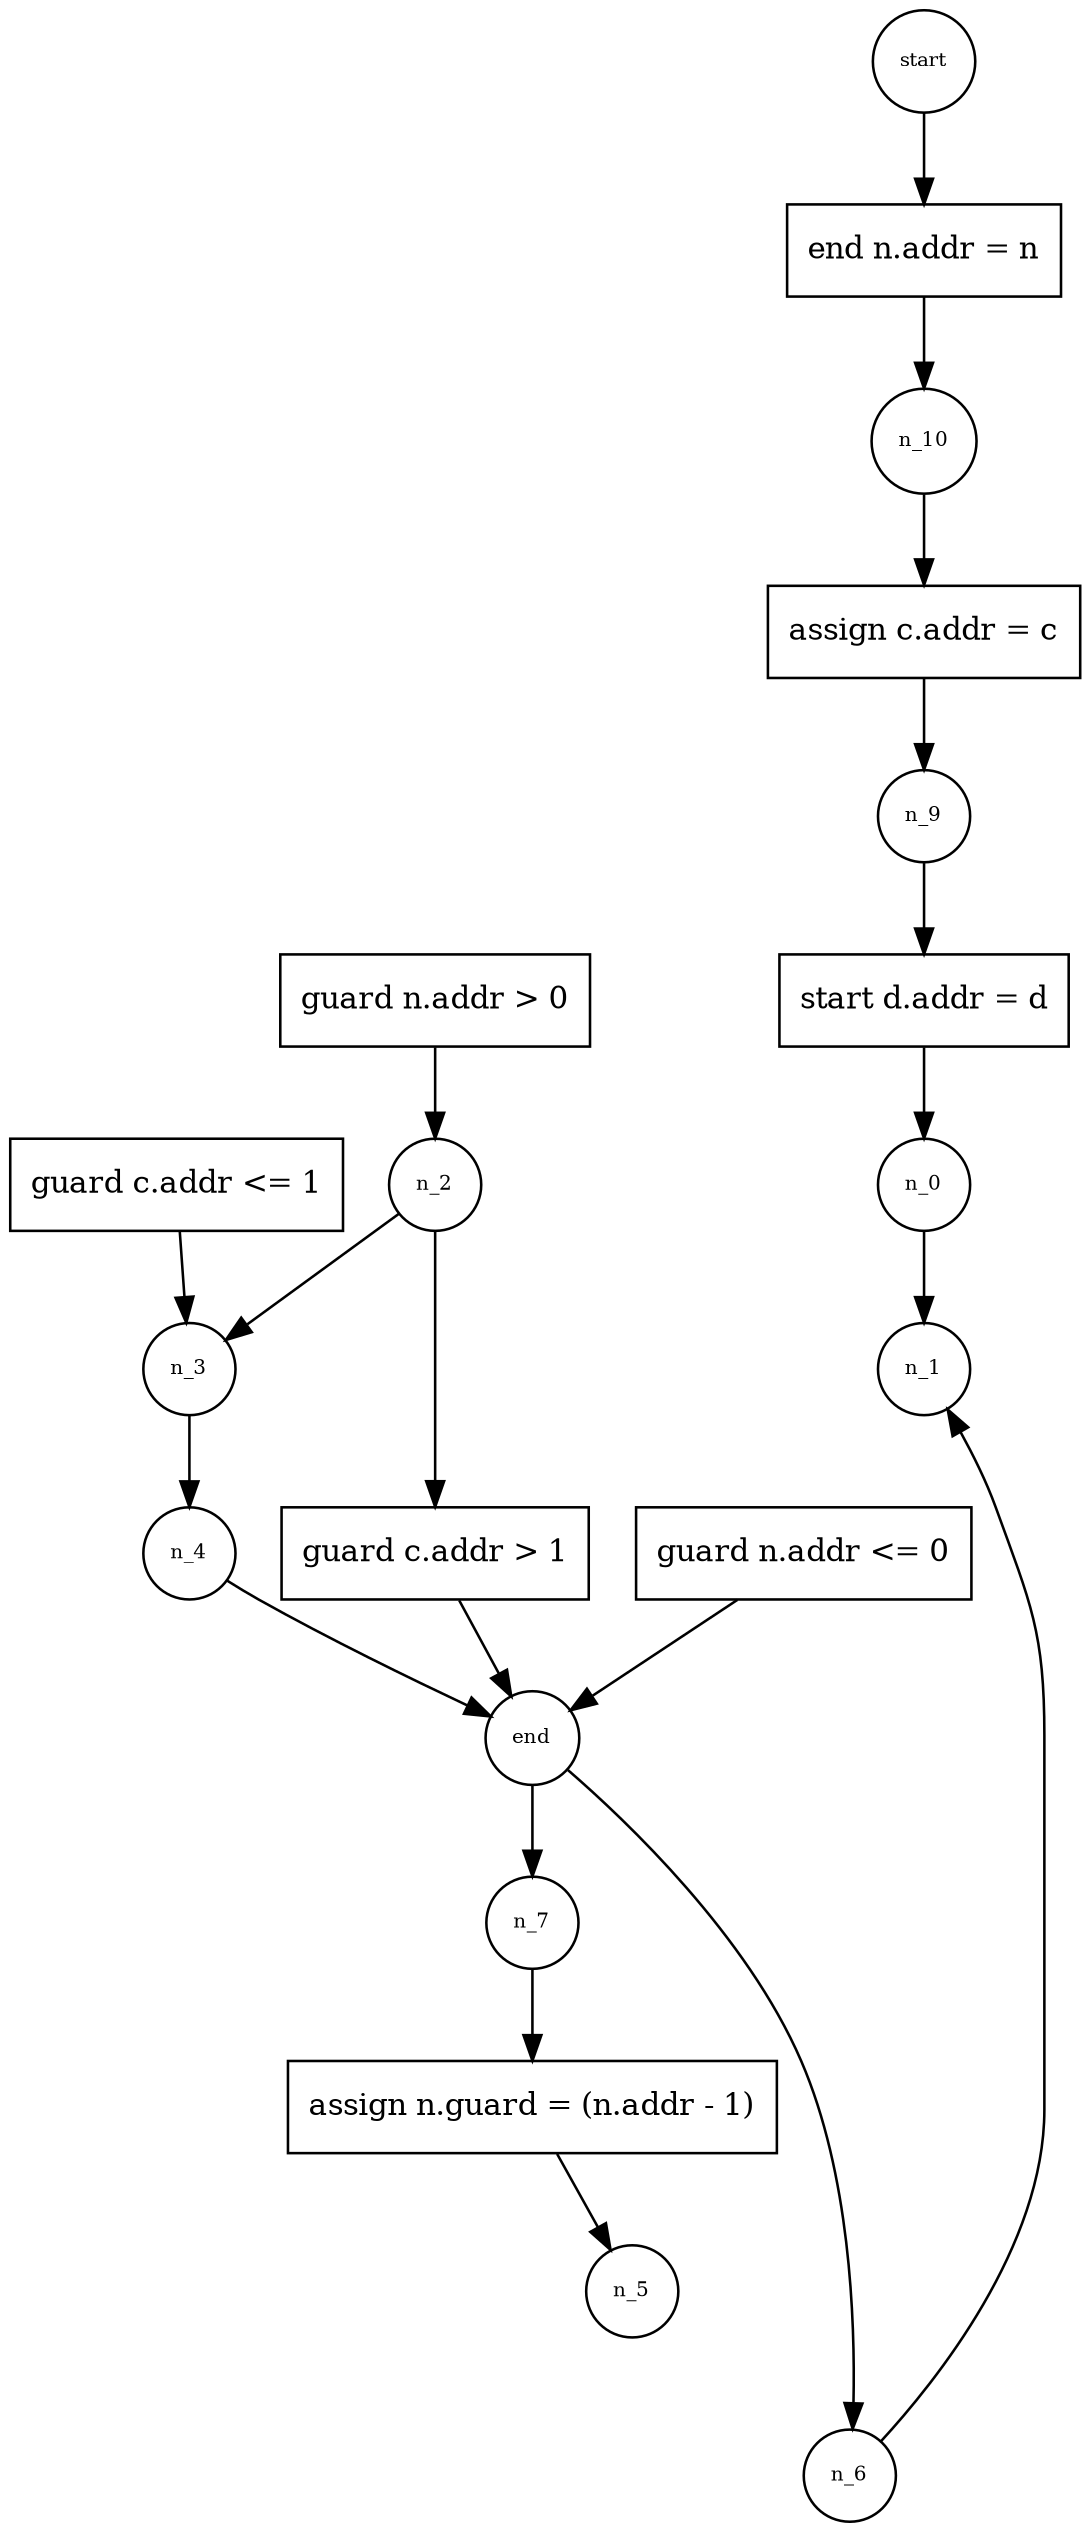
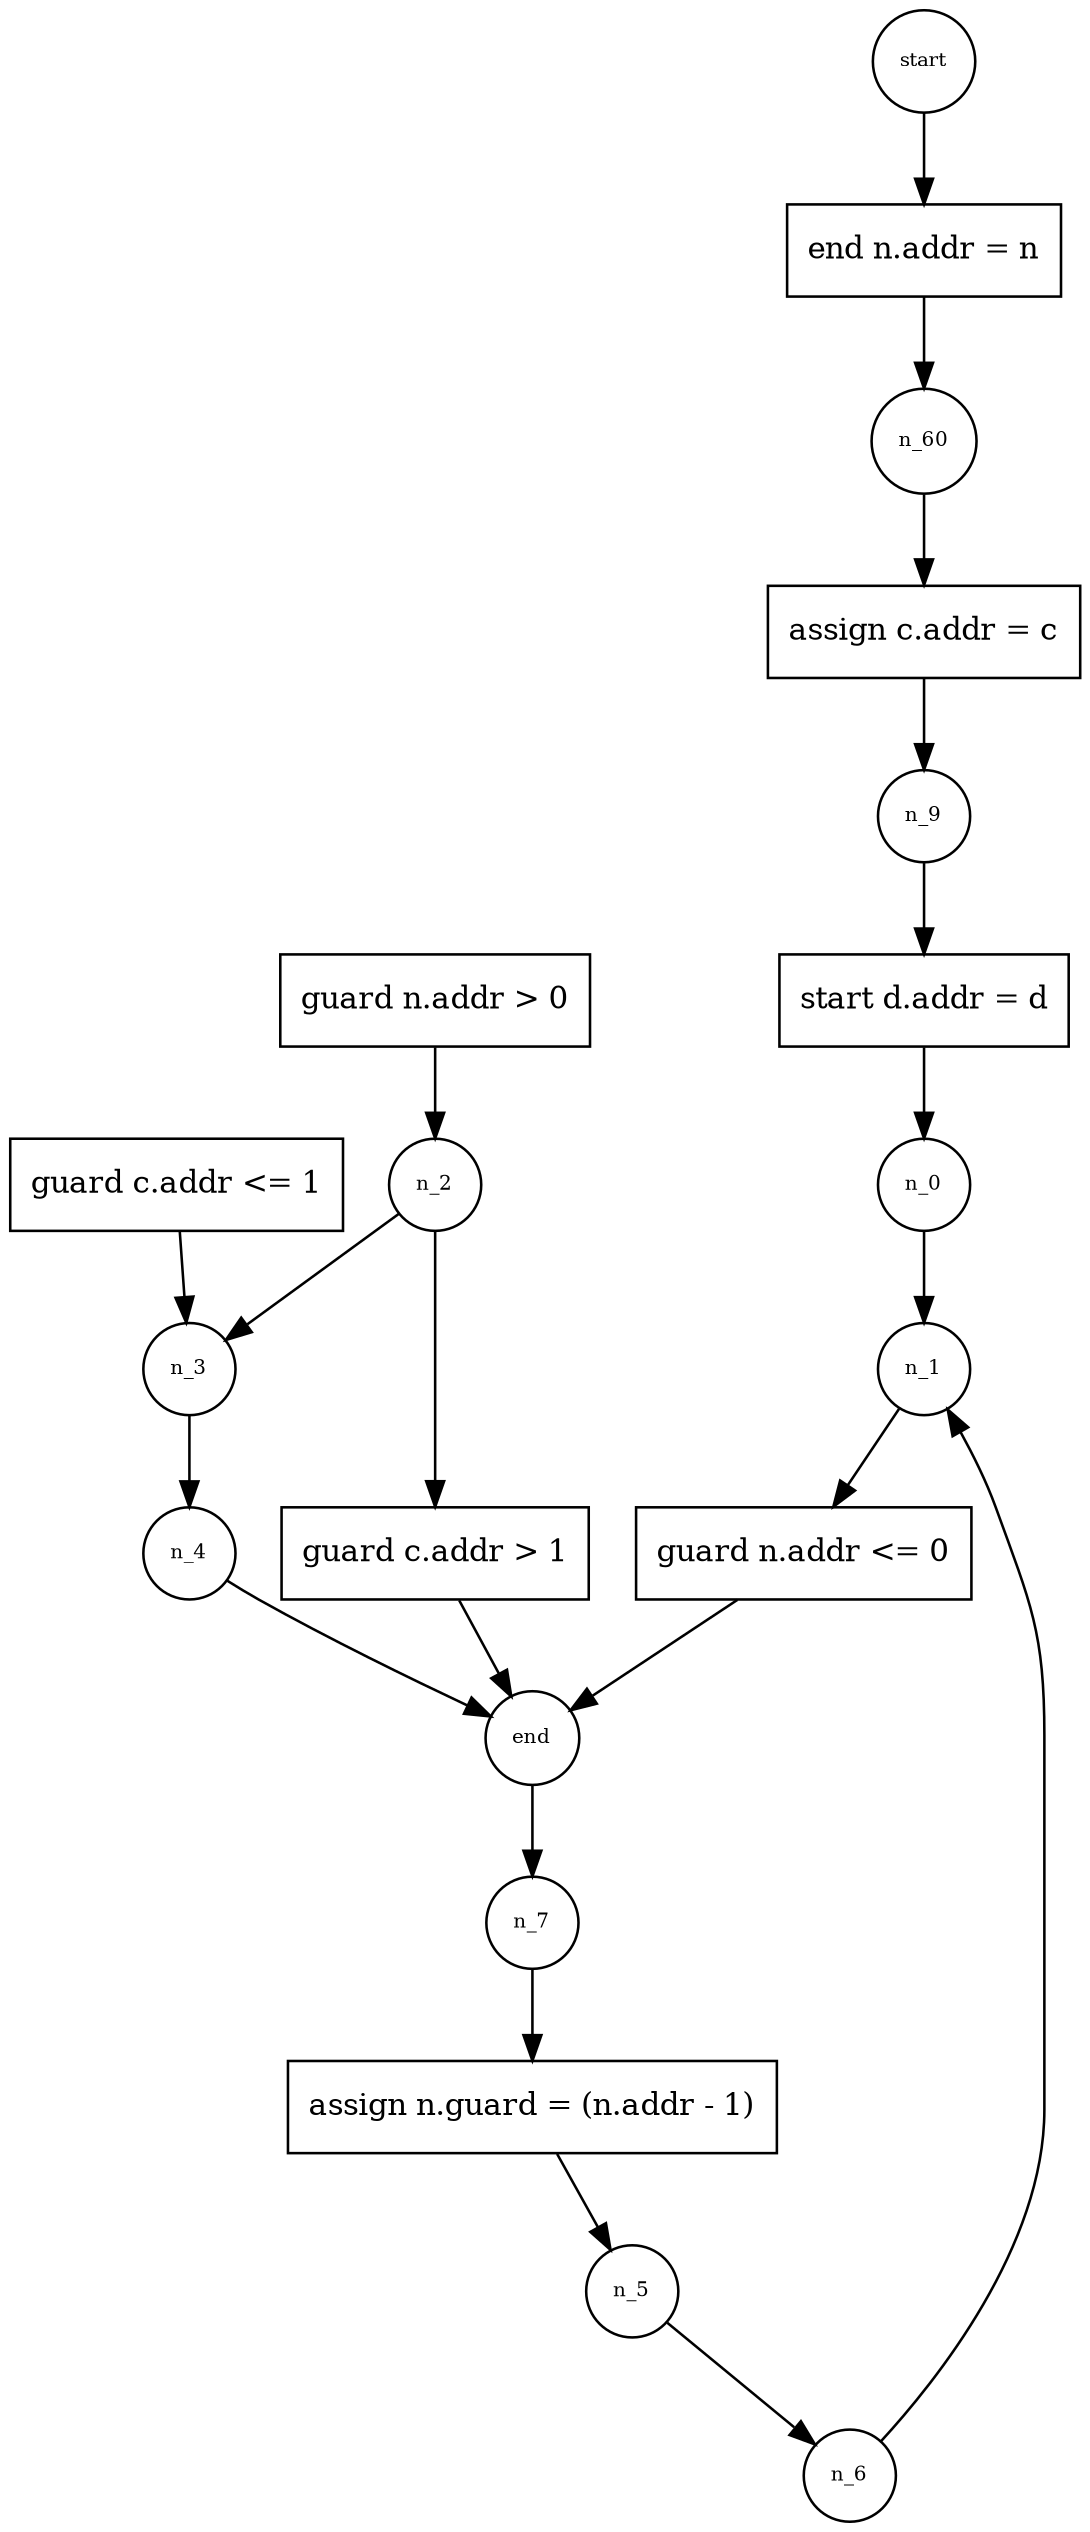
node "n_10": label "n_10" -> "n_60"
edge "n_1" -> "guard n.addr <= 0": added
edge "end" -> "n_6": now "n_5" -> "n_6"
